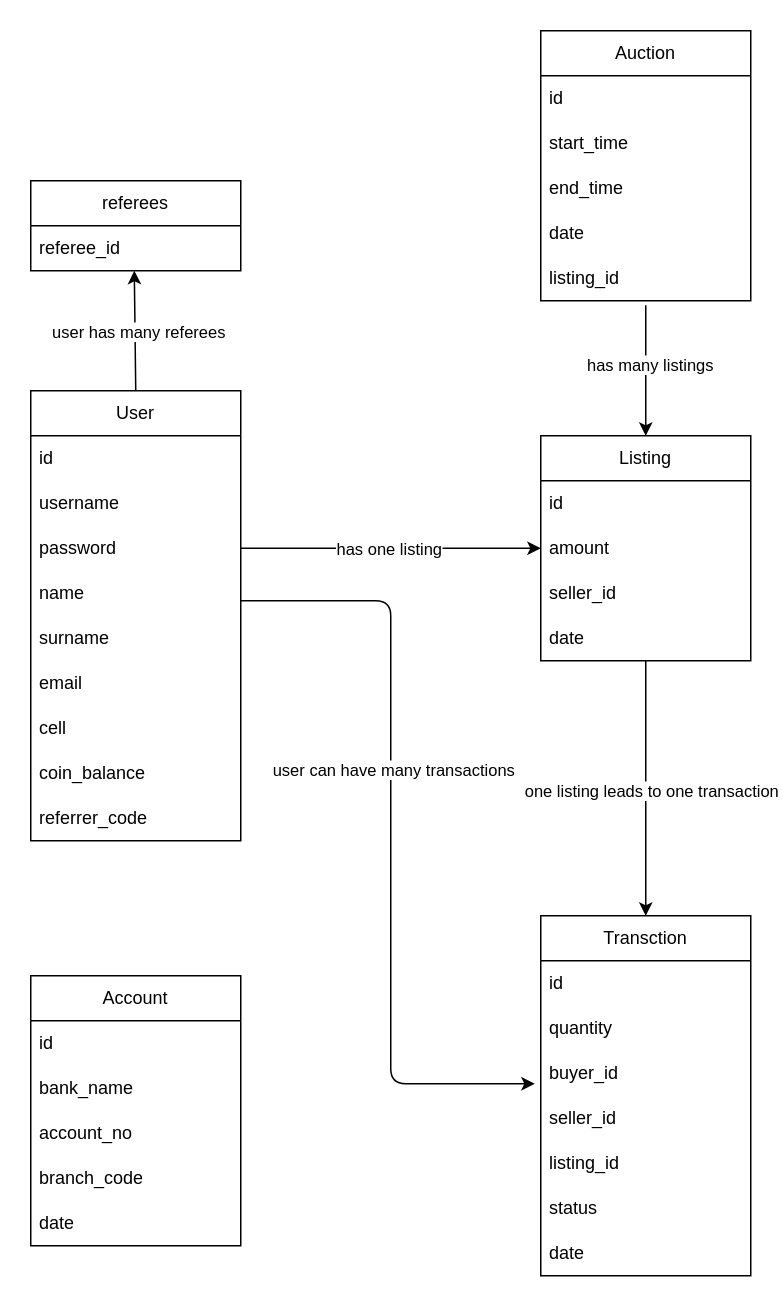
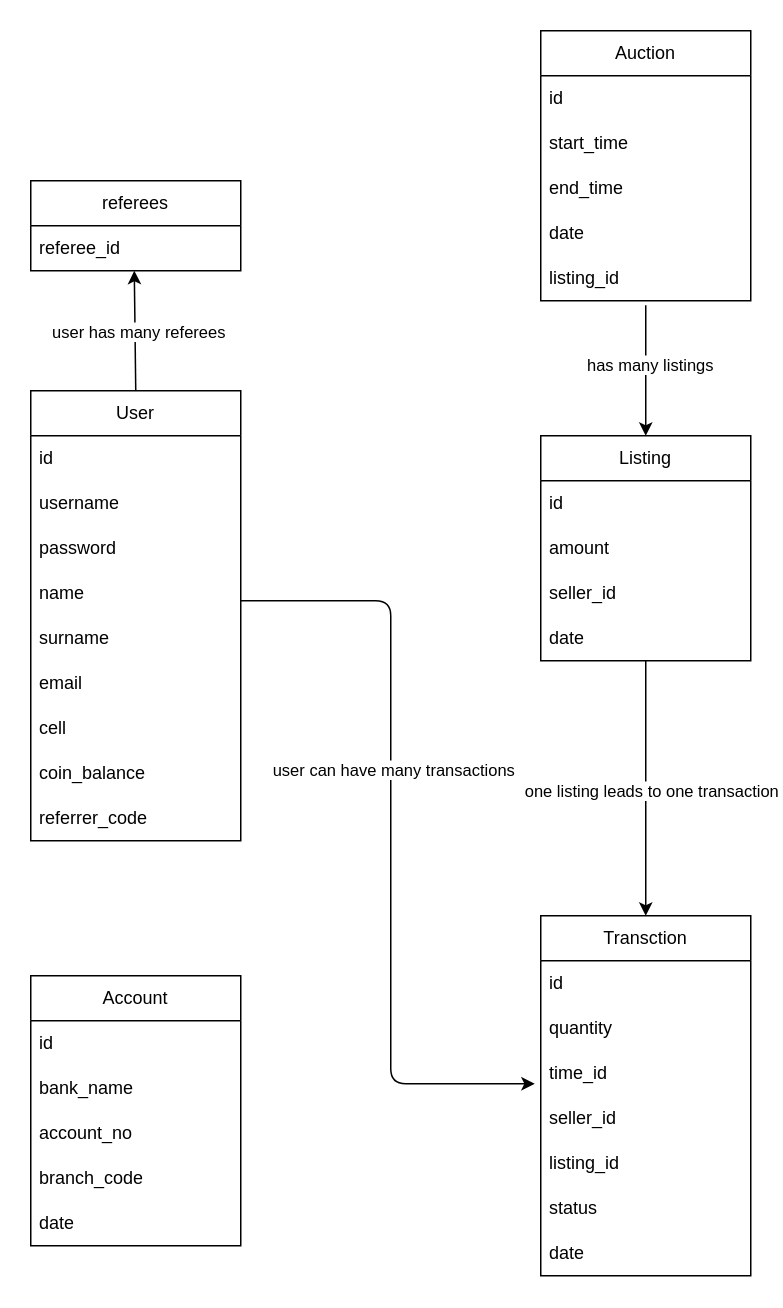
edge "password" -> "amount": removed, label "has one listing"
node "buyer_id": label "buyer_id" -> "time_id"
